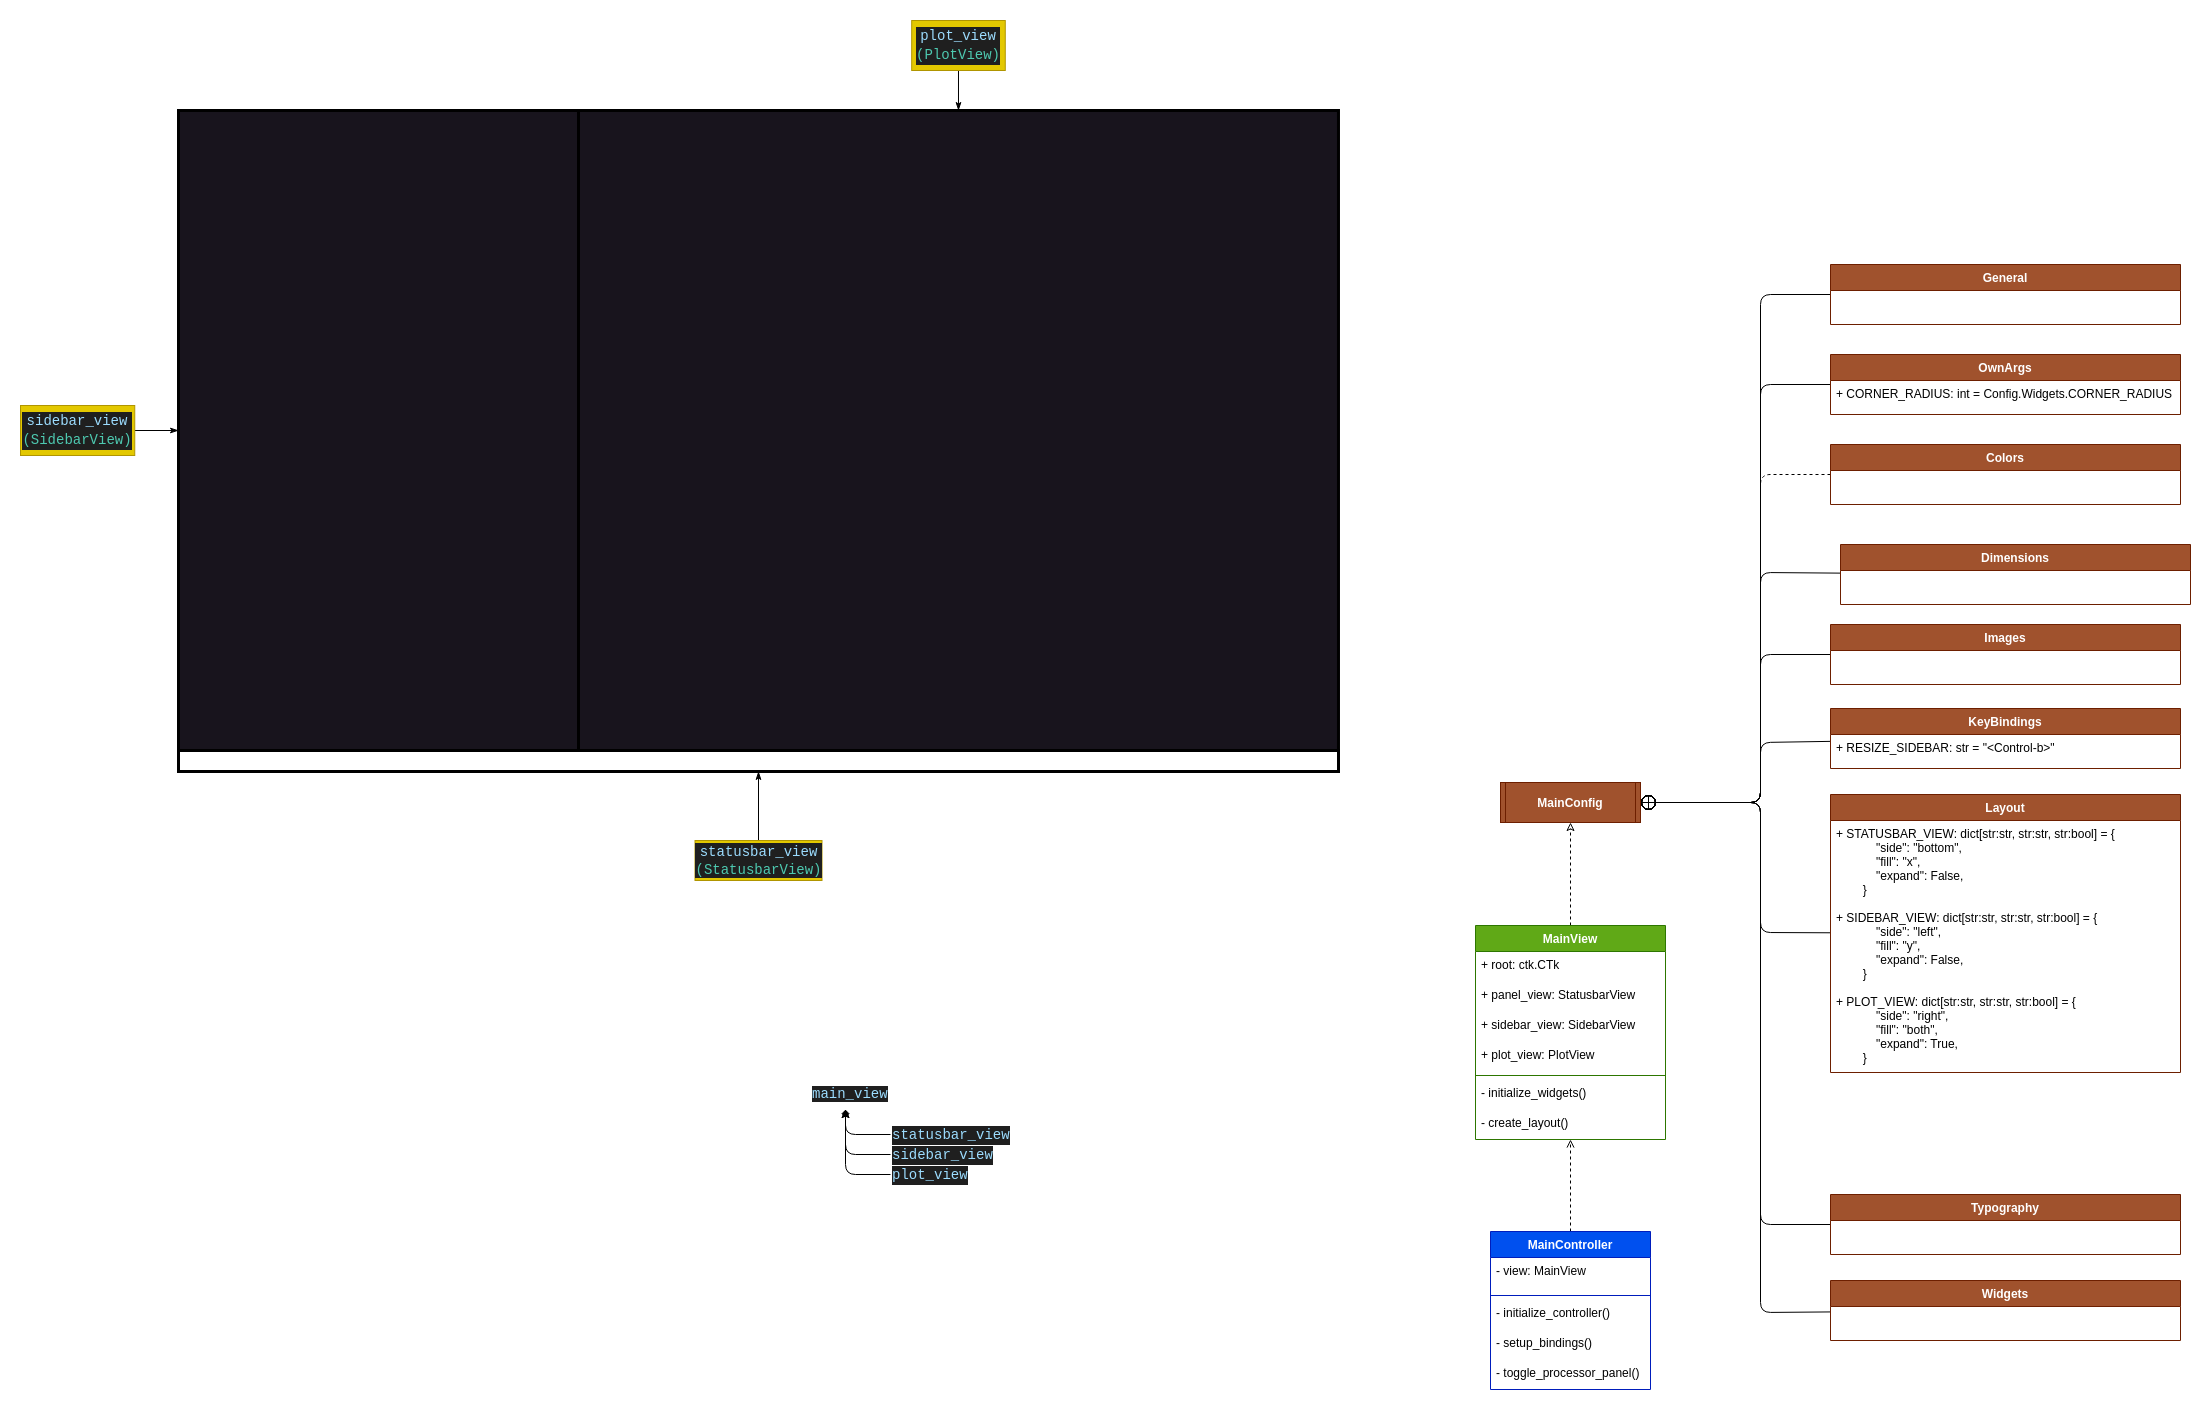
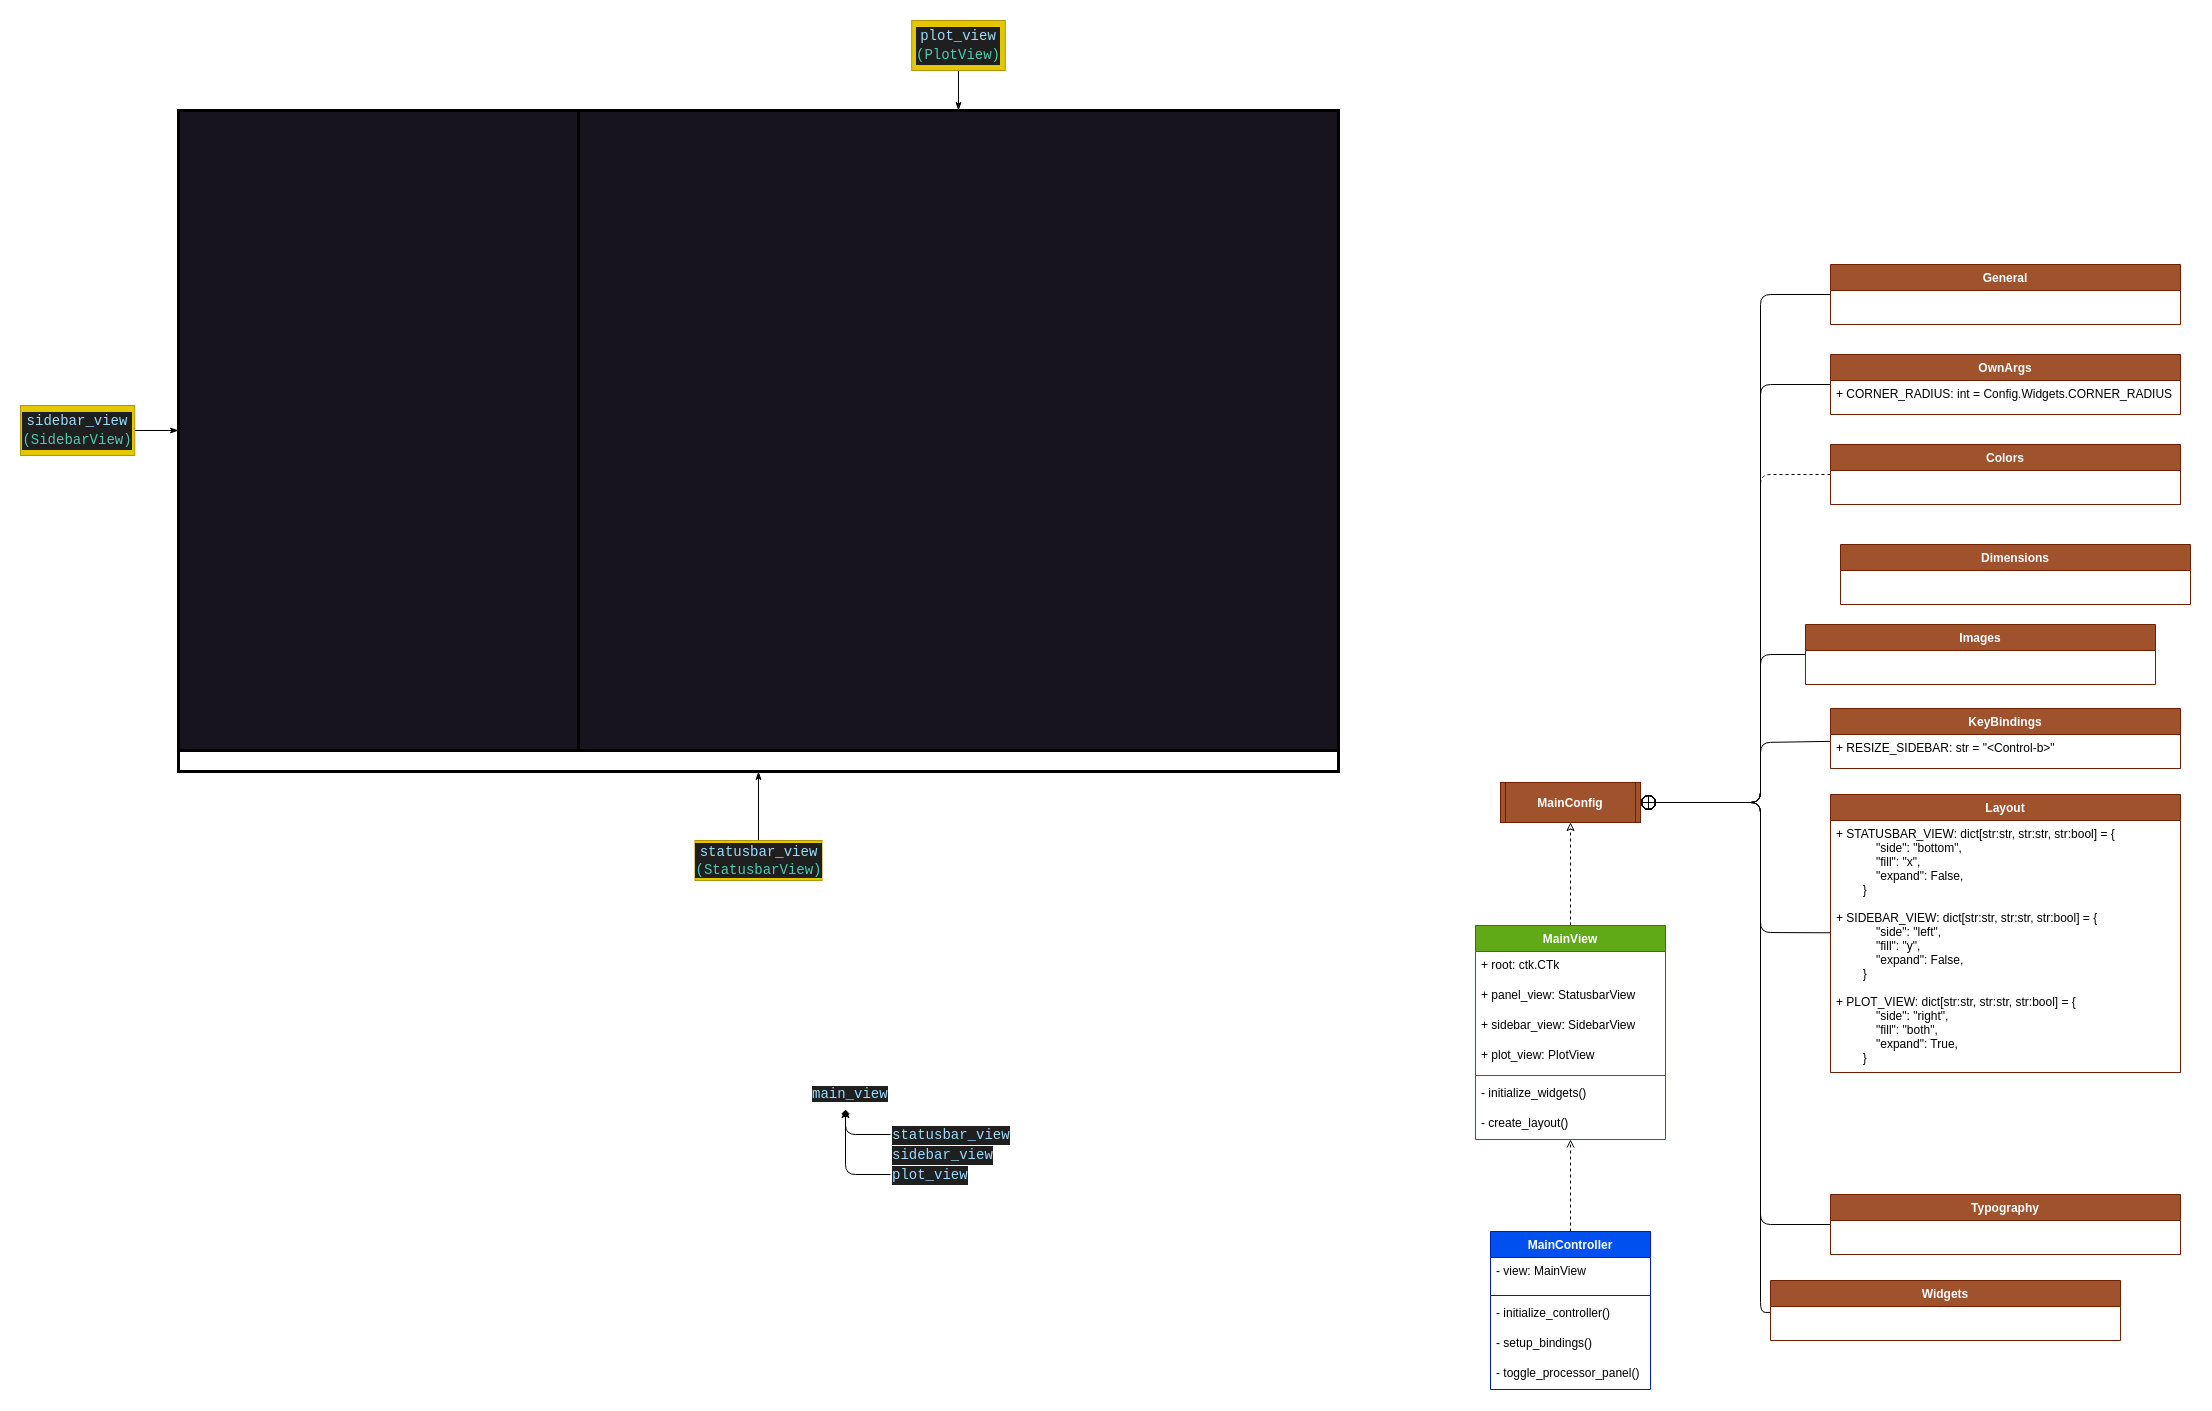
edge "Dimensions" -> "MainConfig": removed
node "Images": moved (2006, 655) -> (1981, 655)
edge "sidebar_view" -> "main_view": removed
node "Widgets": moved (2006, 1311) -> (1946, 1311)
